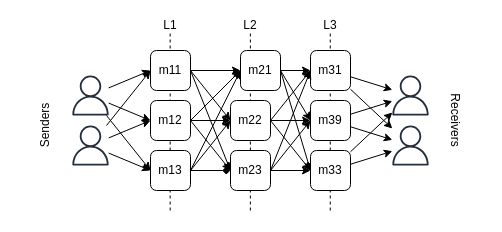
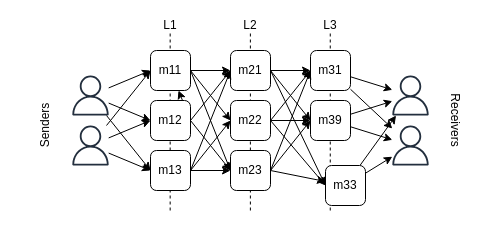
node "m21": moved (261, 71) -> (251, 71)
edge "m12" -> "m22": now "m12" -> "m11"
edge "m13" -> "m23": arrowhead diamond -> classic
node "m33": moved (331, 171) -> (346, 186)
